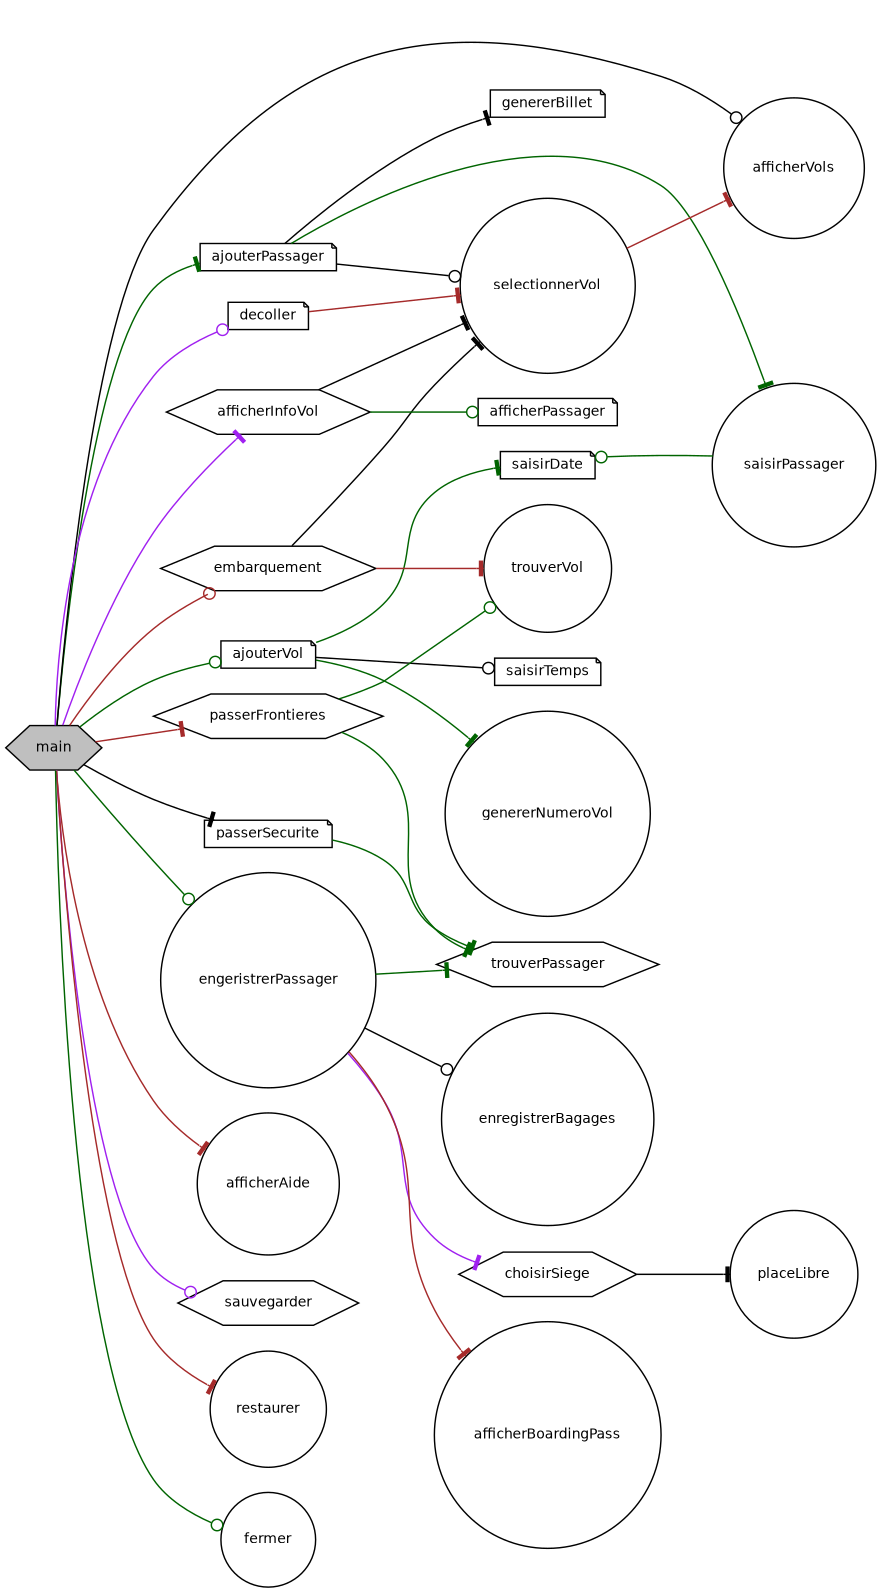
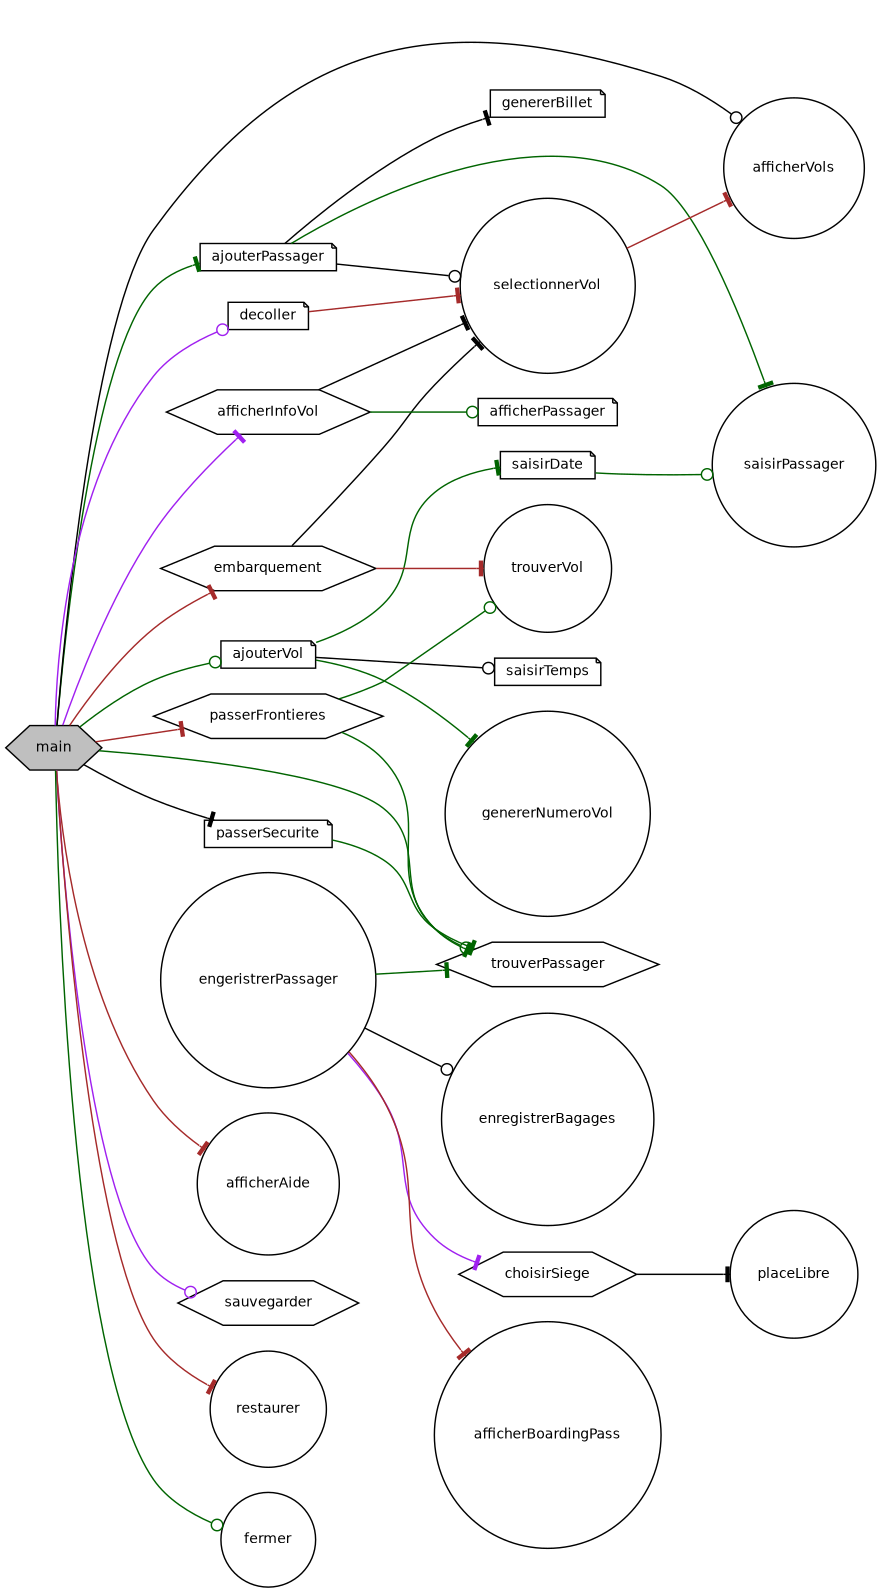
edge "saisirPassager" -> "saisirDate": reversed
edge "main" -> "embarquement": arrowhead odot -> tee
edge "main" -> "engeristrerPassager": now "main" -> "trouverPassager"
